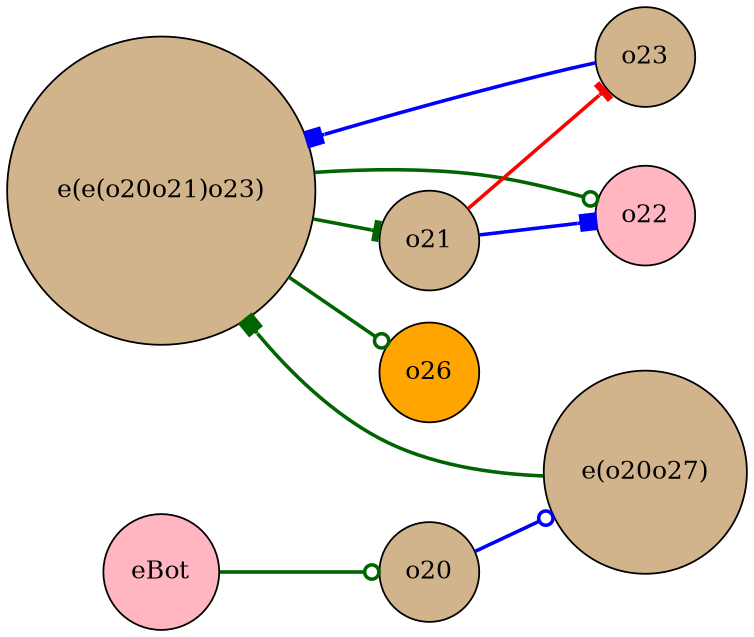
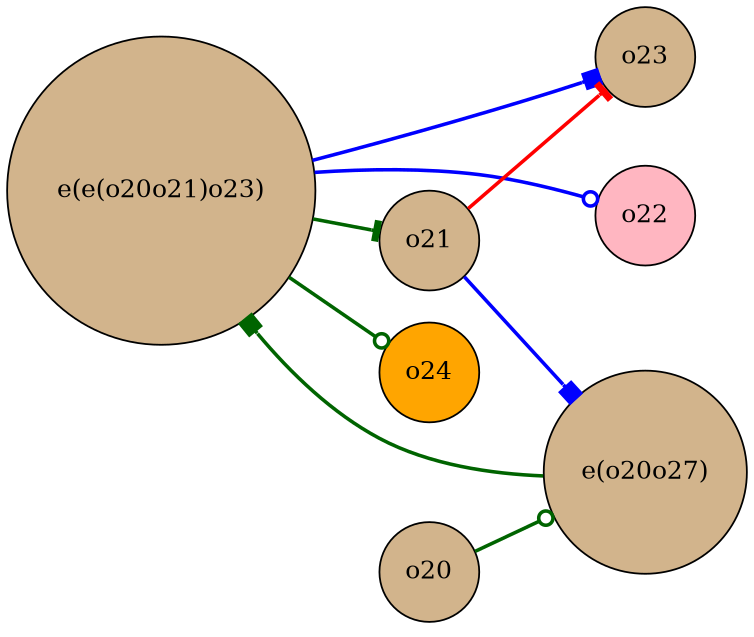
edge "o23" -> "e(e(o20o21)o23)": reversed
edge "e(e(o20o21)o23)" -> "o22": color darkgreen -> blue
edge "o21" -> "o22": now "o21" -> "e(o20o27)"
node "o26": label "o26" -> "o24"
edge "o20" -> "e(o20o27)": color blue -> darkgreen
node "eBot": removed
